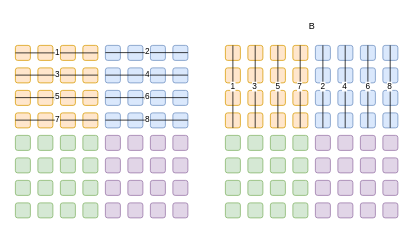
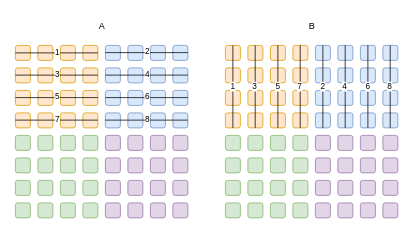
node "A": added
